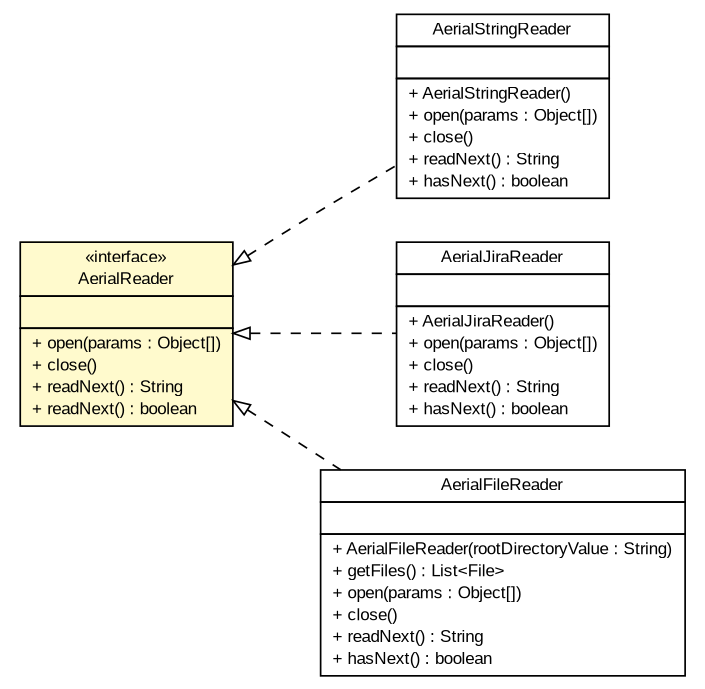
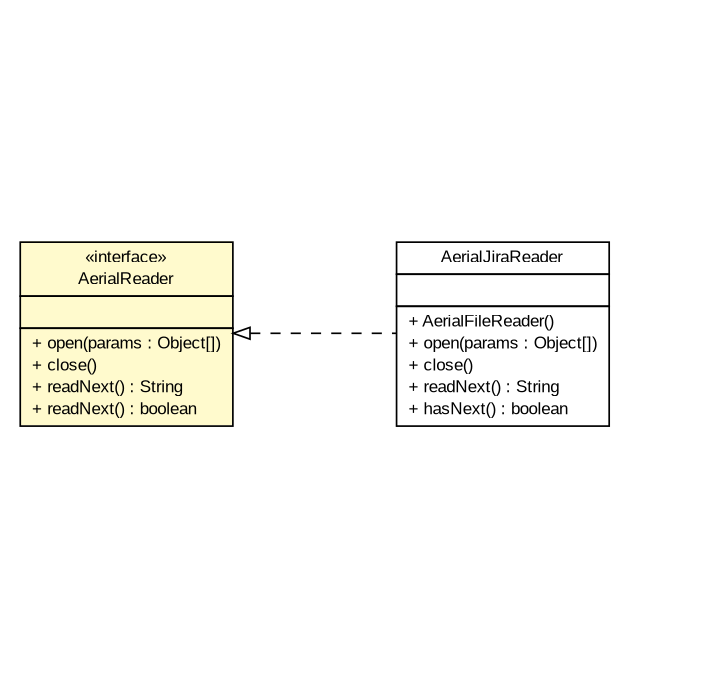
node "AerialStringReader": removed
node "AerialJiraReader": text "+ AerialJiraReader()" -> "+ AerialFileReader()"
node "AerialFileReader": removed
